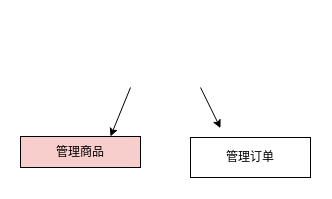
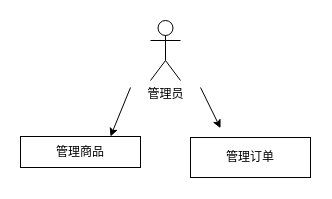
node "管理员": added
node "管理商品": fillcolor #f8cecc -> #ffffff
